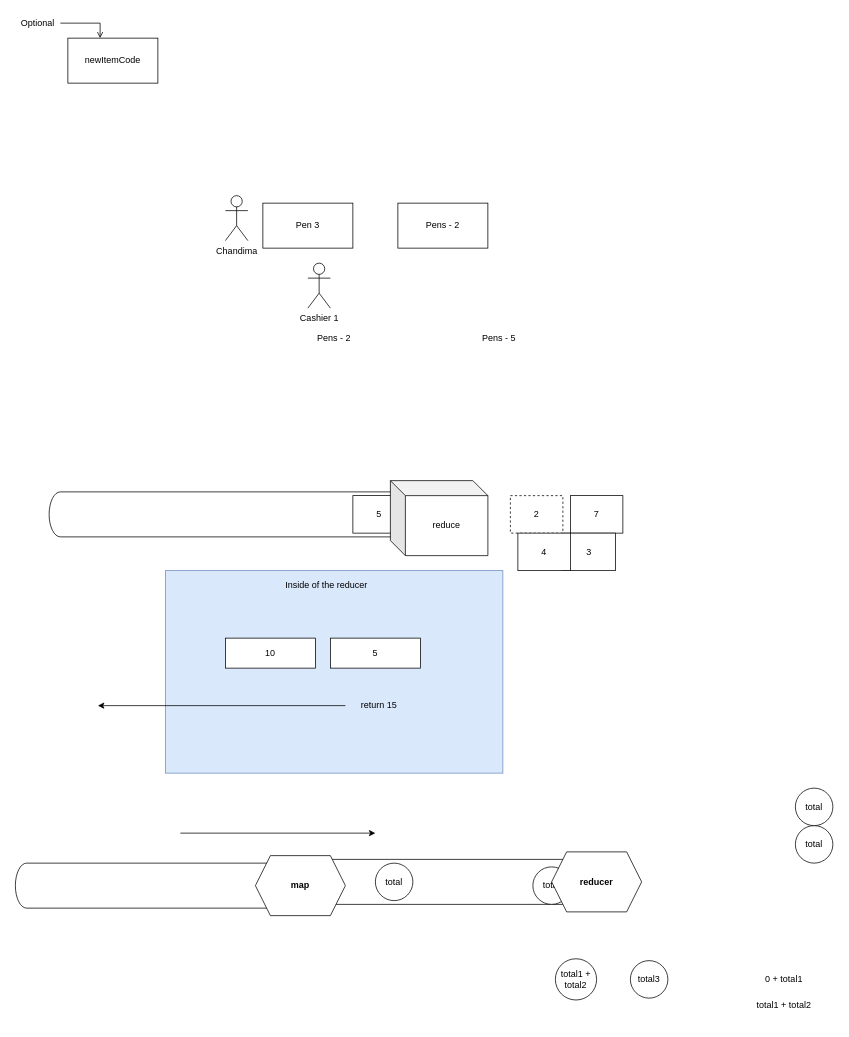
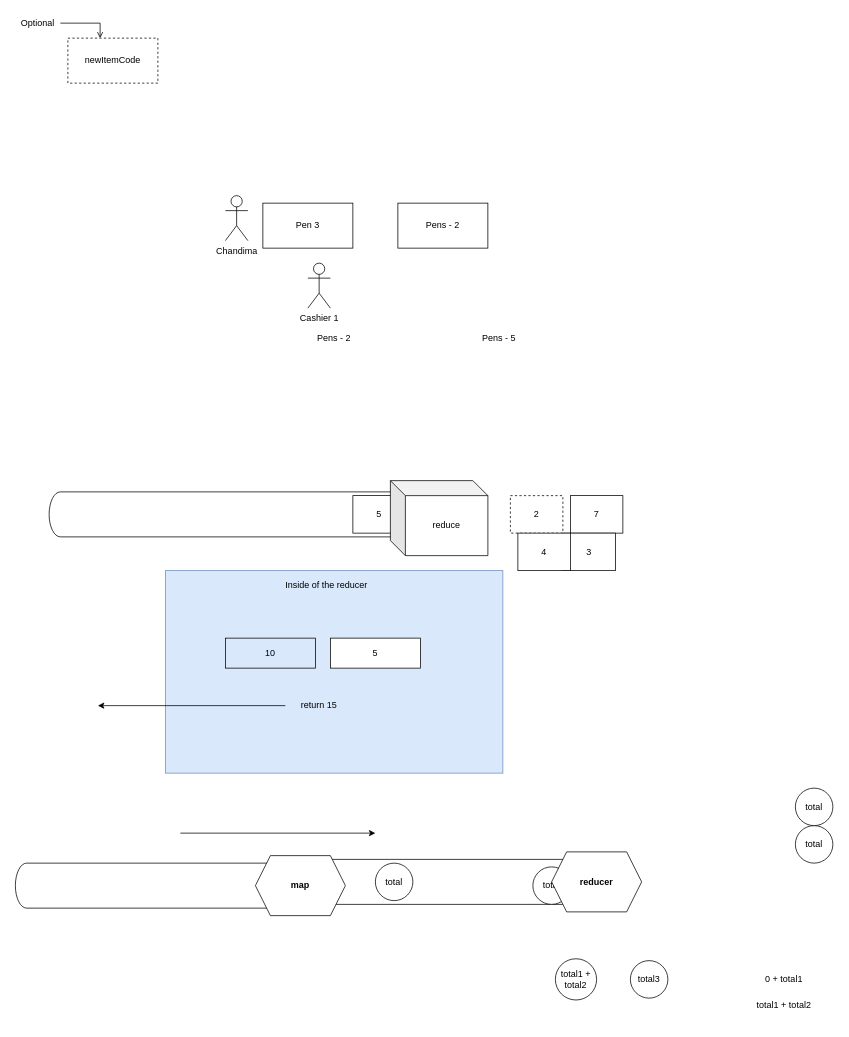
node "newItemCode": style solid -> dashed
node "10": fillcolor #ffffff -> #dae8fc
node "return 15": moved (379, 705) -> (319, 705)
